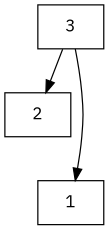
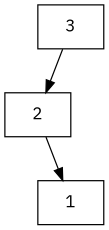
edge "3" -> "1": now "2" -> "1"
